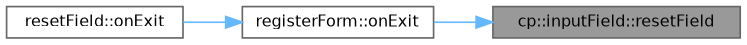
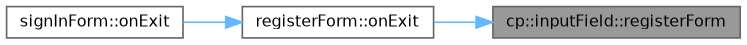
node "resetField::onExit": label "resetField::onExit" -> "signInForm::onExit"
node "cp::inputField::resetField": label "cp::inputField::resetField" -> "cp::inputField::registerForm"
